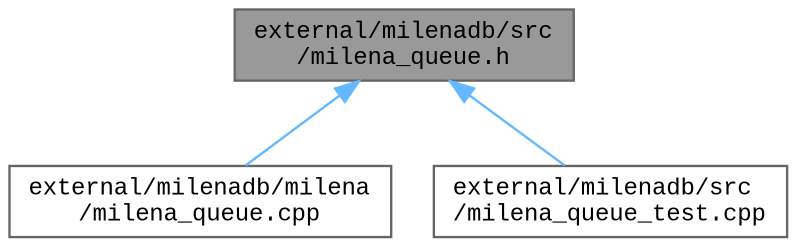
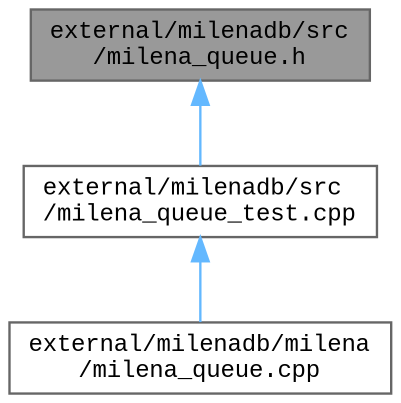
edge "external/milenadb/milena /milena_queue.cpp" -> "external/milenadb/src /milena_queue.h": now "external/milenadb/milena /milena_queue.cpp" -> "external/milenadb/src /milena_queue_test.cpp"
